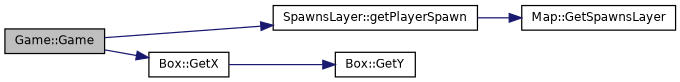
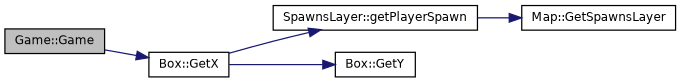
edge "Game::Game" -> "SpawnsLayer::getPlayerSpawn": now "Box::GetX" -> "SpawnsLayer::getPlayerSpawn"
